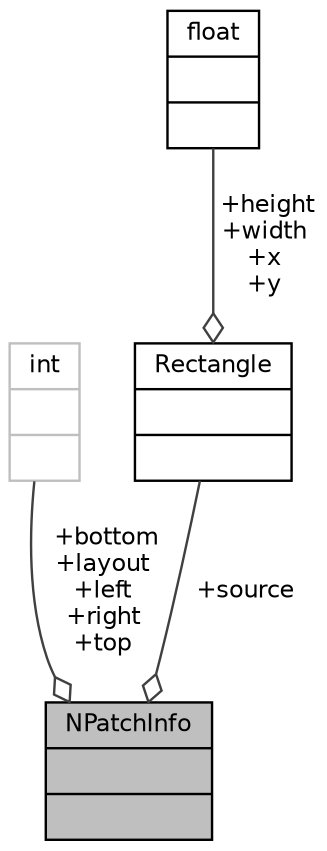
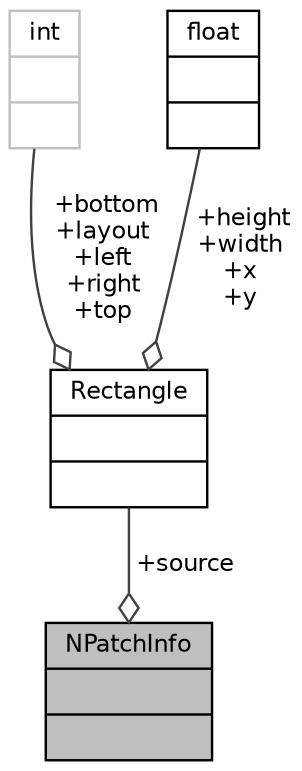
edge "int" -> "NPatchInfo": now "int" -> "Rectangle"
